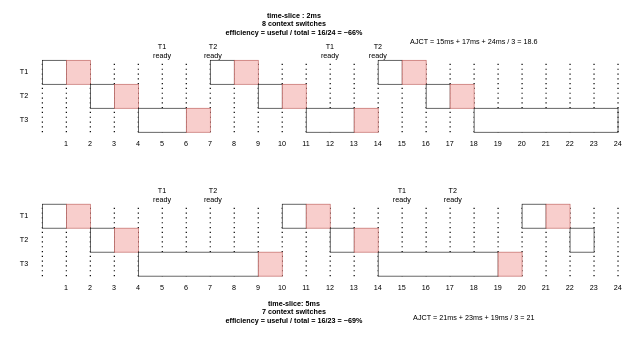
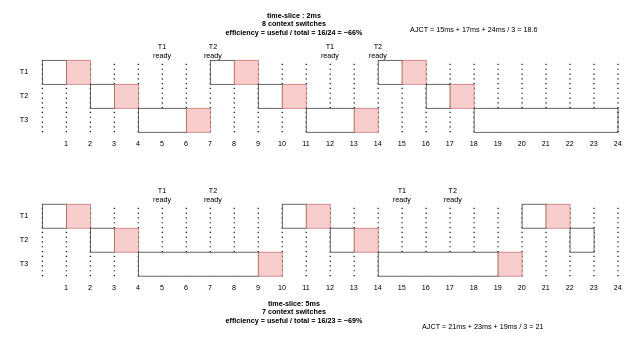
node "AJCT = 15ms + 17ms + 24ms / 3 = 18.6": moved (474, 42) -> (474, 30)
node "AJCT = 21ms + 23ms + 19ms / 3 = 21": moved (474, 318) -> (483, 327)
